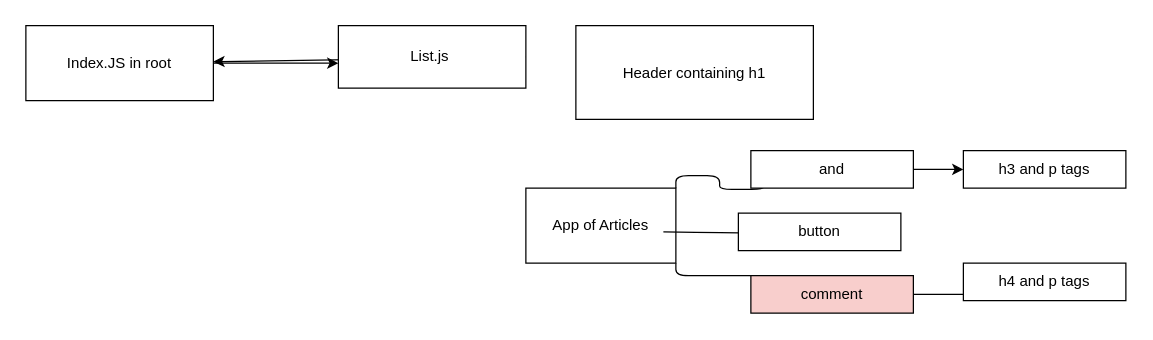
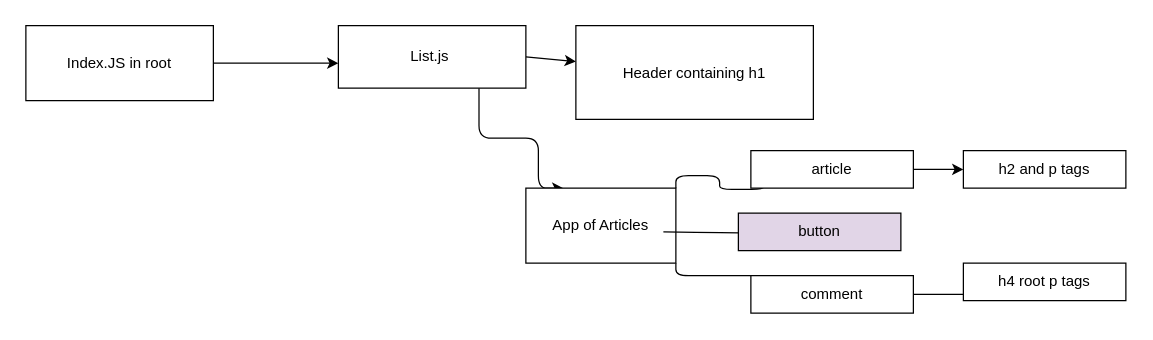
edge "List.js" -> "Index.JS in root": now "List.js" -> "Header containing h1"
edge "List.js" -> "App of Articles": added
node "and": label "and" -> "article"
node "h3 and p tags": label "h3 and p tags" -> "h2 and p tags"
node "button": fillcolor #ffffff -> #e1d5e7
node "h4 and p tags": label "h4 and p tags" -> "h4 root p tags"
node "comment": fillcolor #f8cecc -> #ffffff
